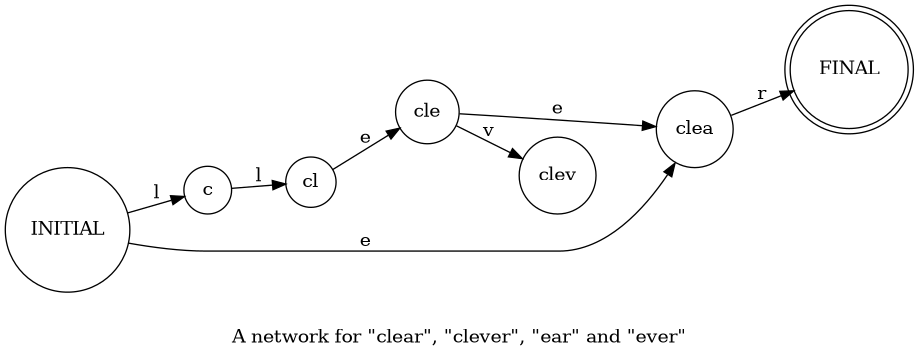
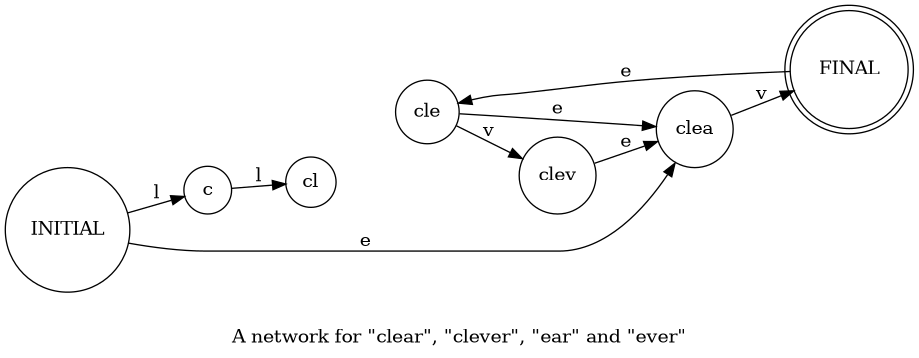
edge "clea" -> "FINAL": label "r" -> "v"
edge "cl" -> "cle": now "FINAL" -> "cle"
edge "clev" -> "clea": added, label "e"
